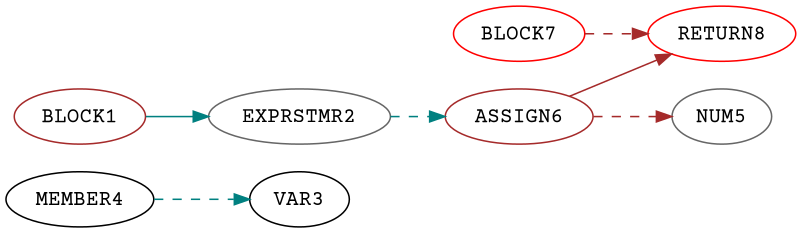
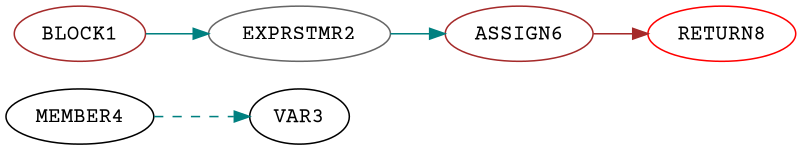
node "BLOCK7": removed
edge "EXPRSTMR2" -> "ASSIGN6": style dashed -> solid
node "NUM5": removed
